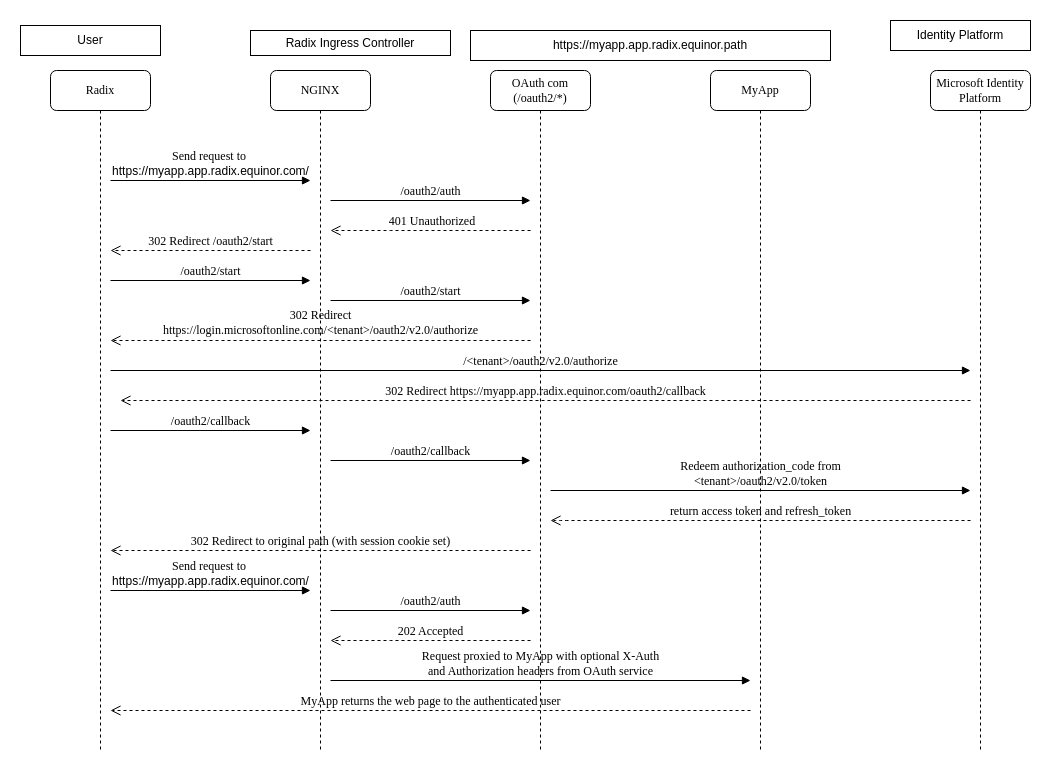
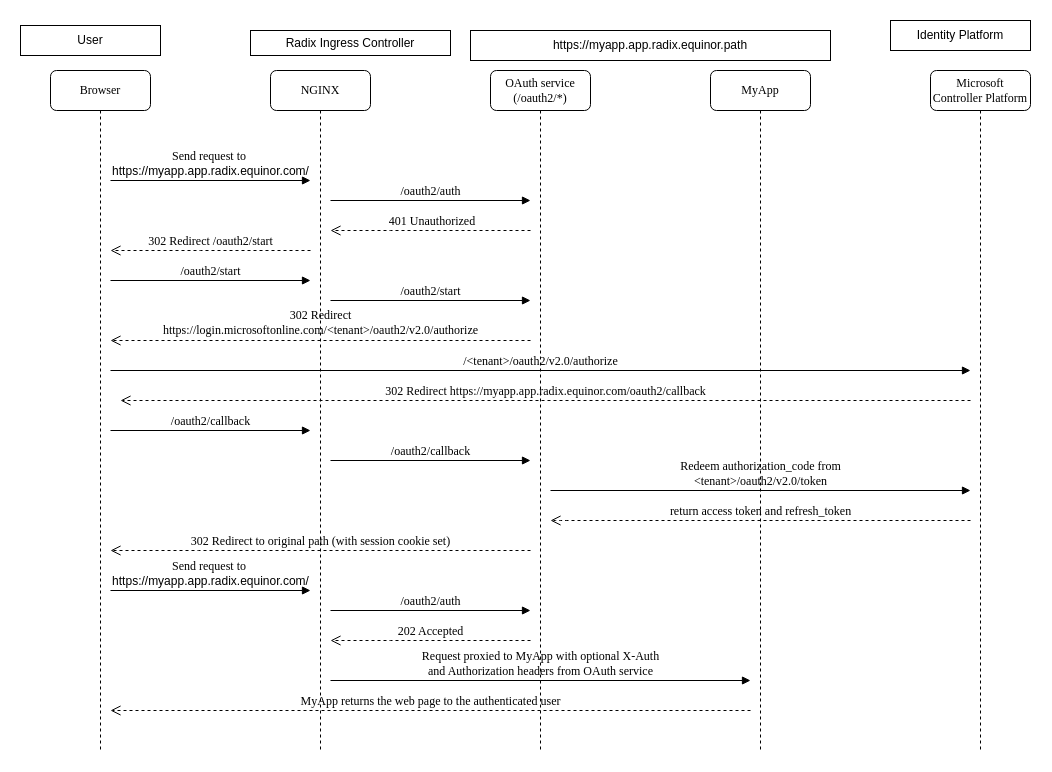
node "Radix": label "Radix" -> "Browser"
node "OAuth com (/oauth2/*)": label "OAuth com (/oauth2/*)" -> "OAuth service (/oauth2/*)"
node "Microsoft Identity Platform": label "Microsoft Identity Platform" -> "Microsoft Controller Platform"
